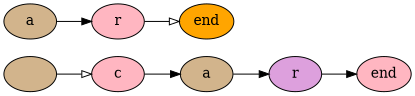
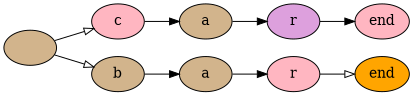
node "b": added
